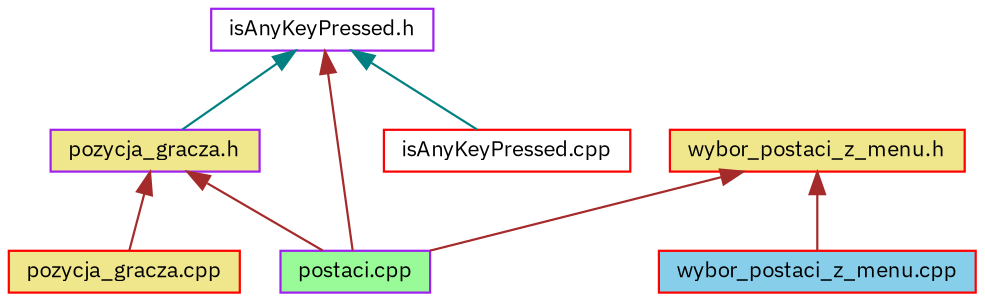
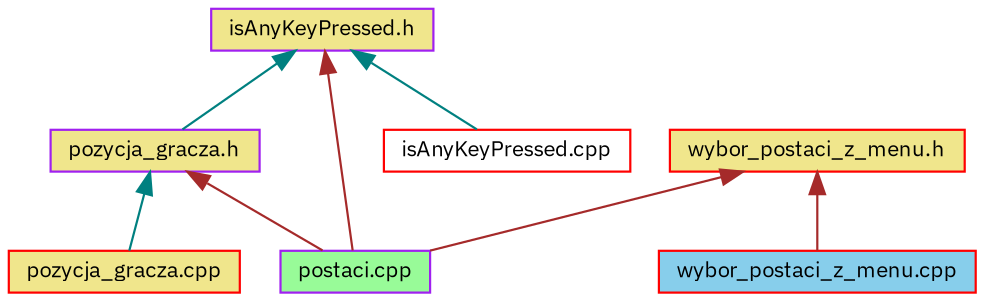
node "isAnyKeyPressed.h": fillcolor white -> khaki
edge "pozycja_gracza.cpp" -> "pozycja_gracza.h": color brown -> teal
